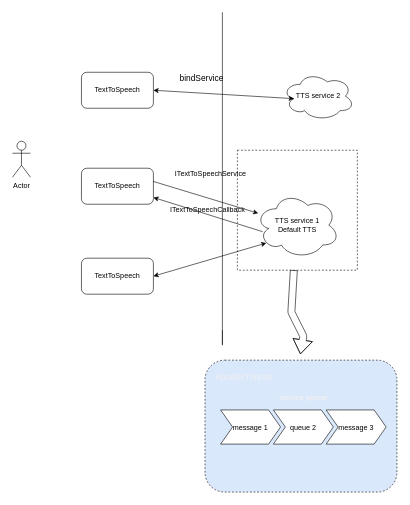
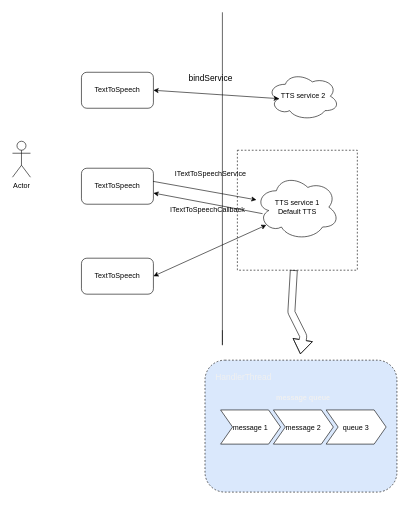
node "bindService": moved (201, 78) -> (210, 78)
node "TTS service 2": moved (318, 96) -> (303, 96)
node "TTS service 1 Default TTS": moved (297, 225) -> (297, 207)
node "service queue": label "service queue" -> "message queue"
node "queue 2": label "queue 2" -> "message 2"
node "message 3": label "message 3" -> "queue 3"
